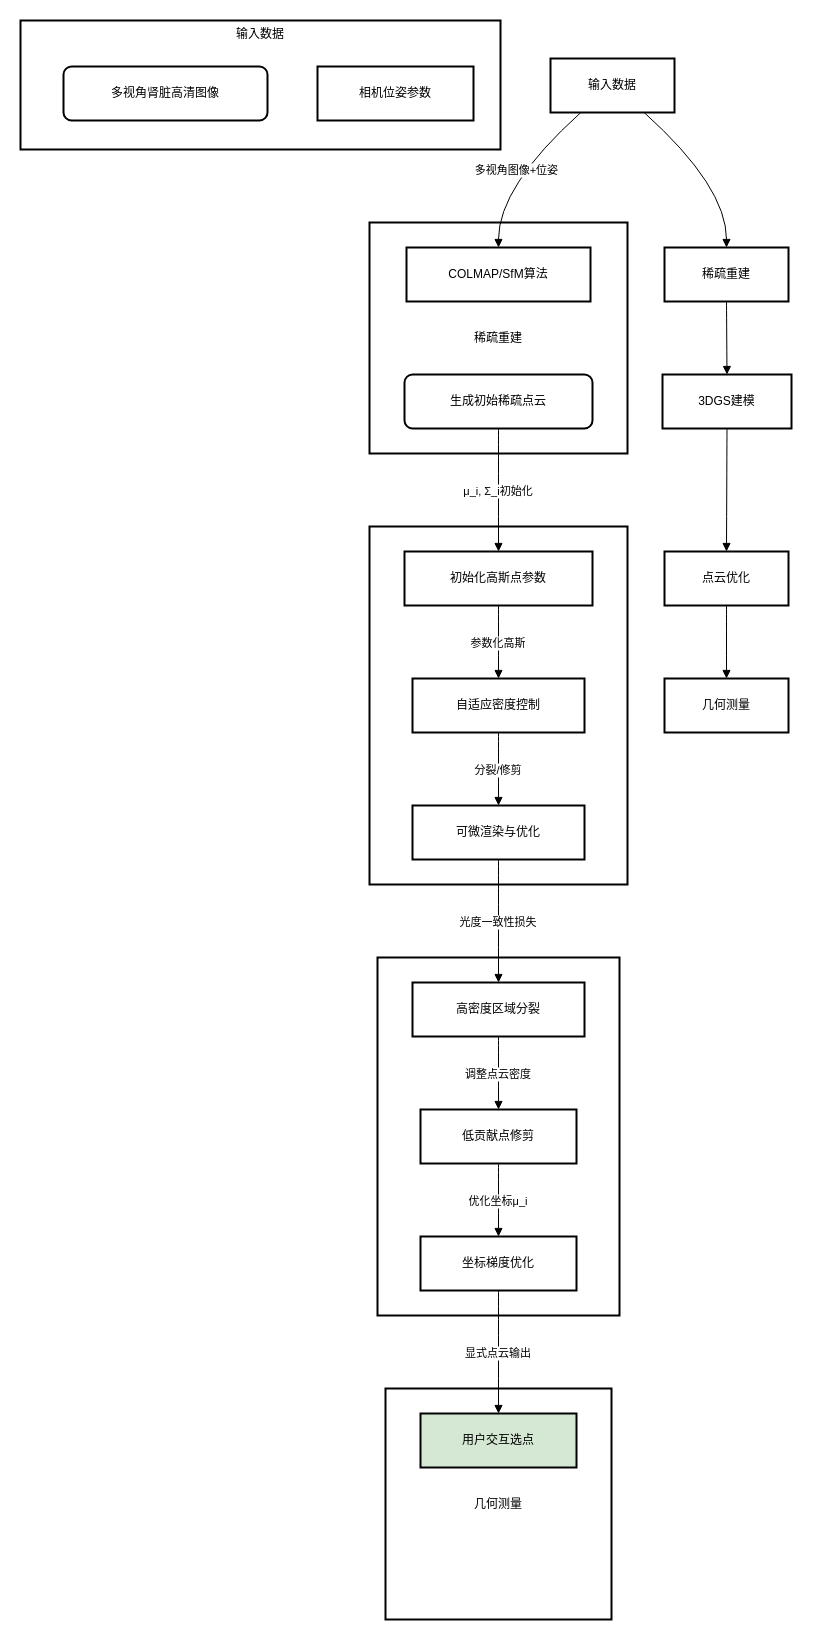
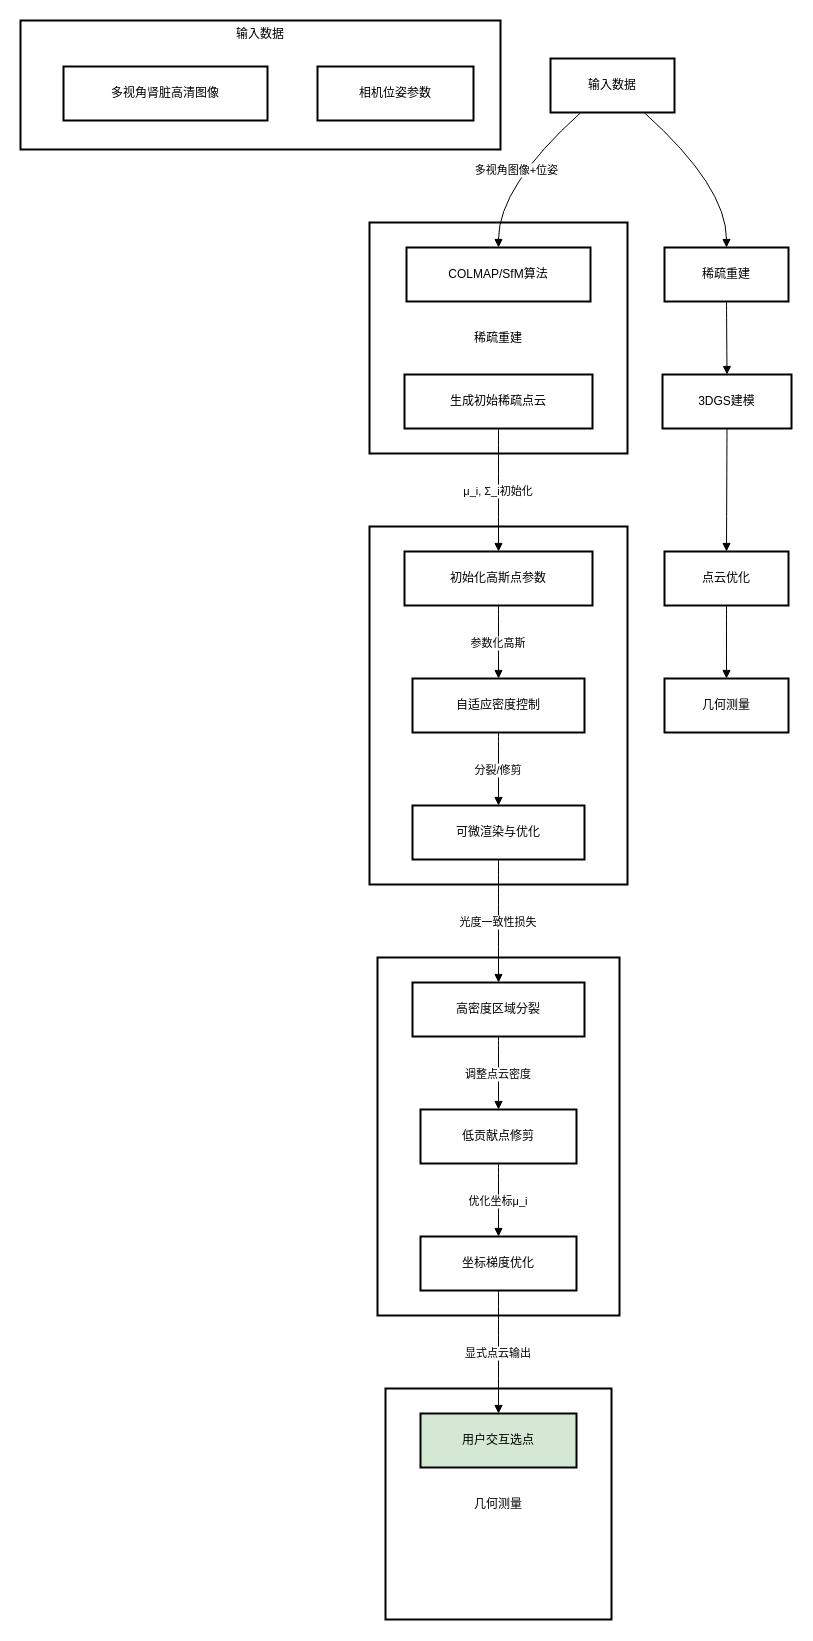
node "多视角肾脏高清图像": shape rounded rectangle -> rectangle
node "生成初始稀疏点云": shape rounded rectangle -> rectangle
